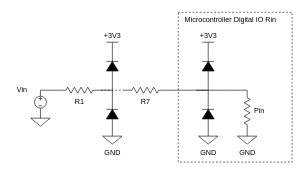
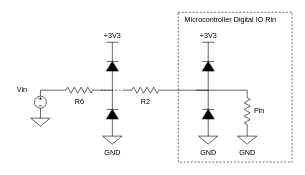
node "R1": label "R1" -> "R6"
node "R7": label "R7" -> "R2"
